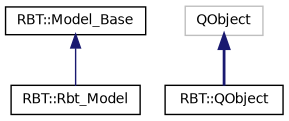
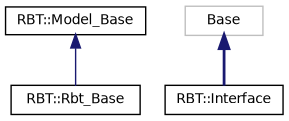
node "QObject": label "QObject" -> "Base"
node "RBT::Rbt_Model": label "RBT::Rbt_Model" -> "RBT::Rbt_Base"
node "RBT::QObject": label "RBT::QObject" -> "RBT::Interface"
